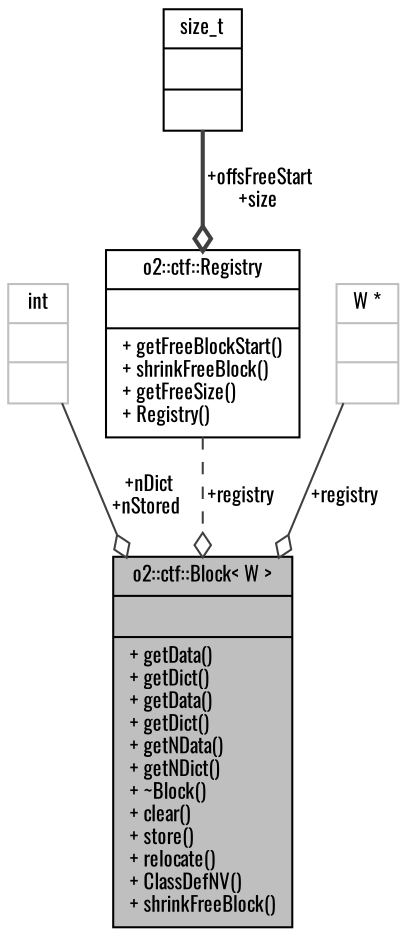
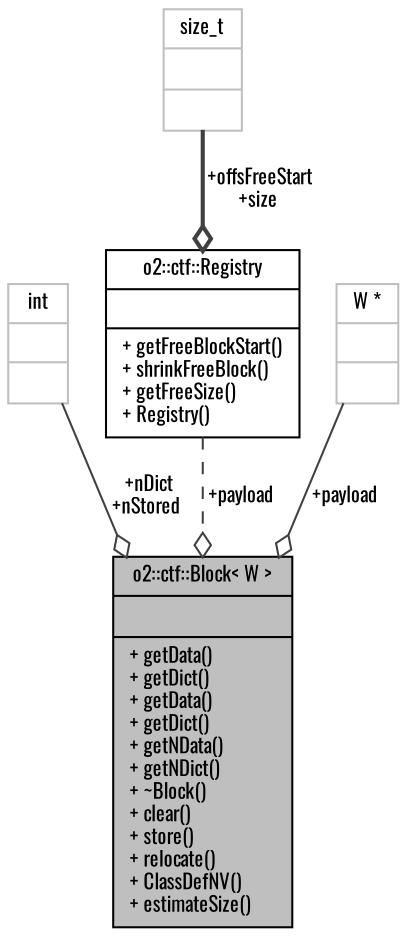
node "size_t": color black -> grey75
edge "o2::ctf::Registry" -> "o2::ctf::Block< W >": label " +registry" -> " +payload"
edge "W *" -> "o2::ctf::Block< W >": label " +registry" -> " +payload"
node "o2::ctf::Block< W >": text "+ shrinkFreeBlock()" -> "+ estimateSize()"
